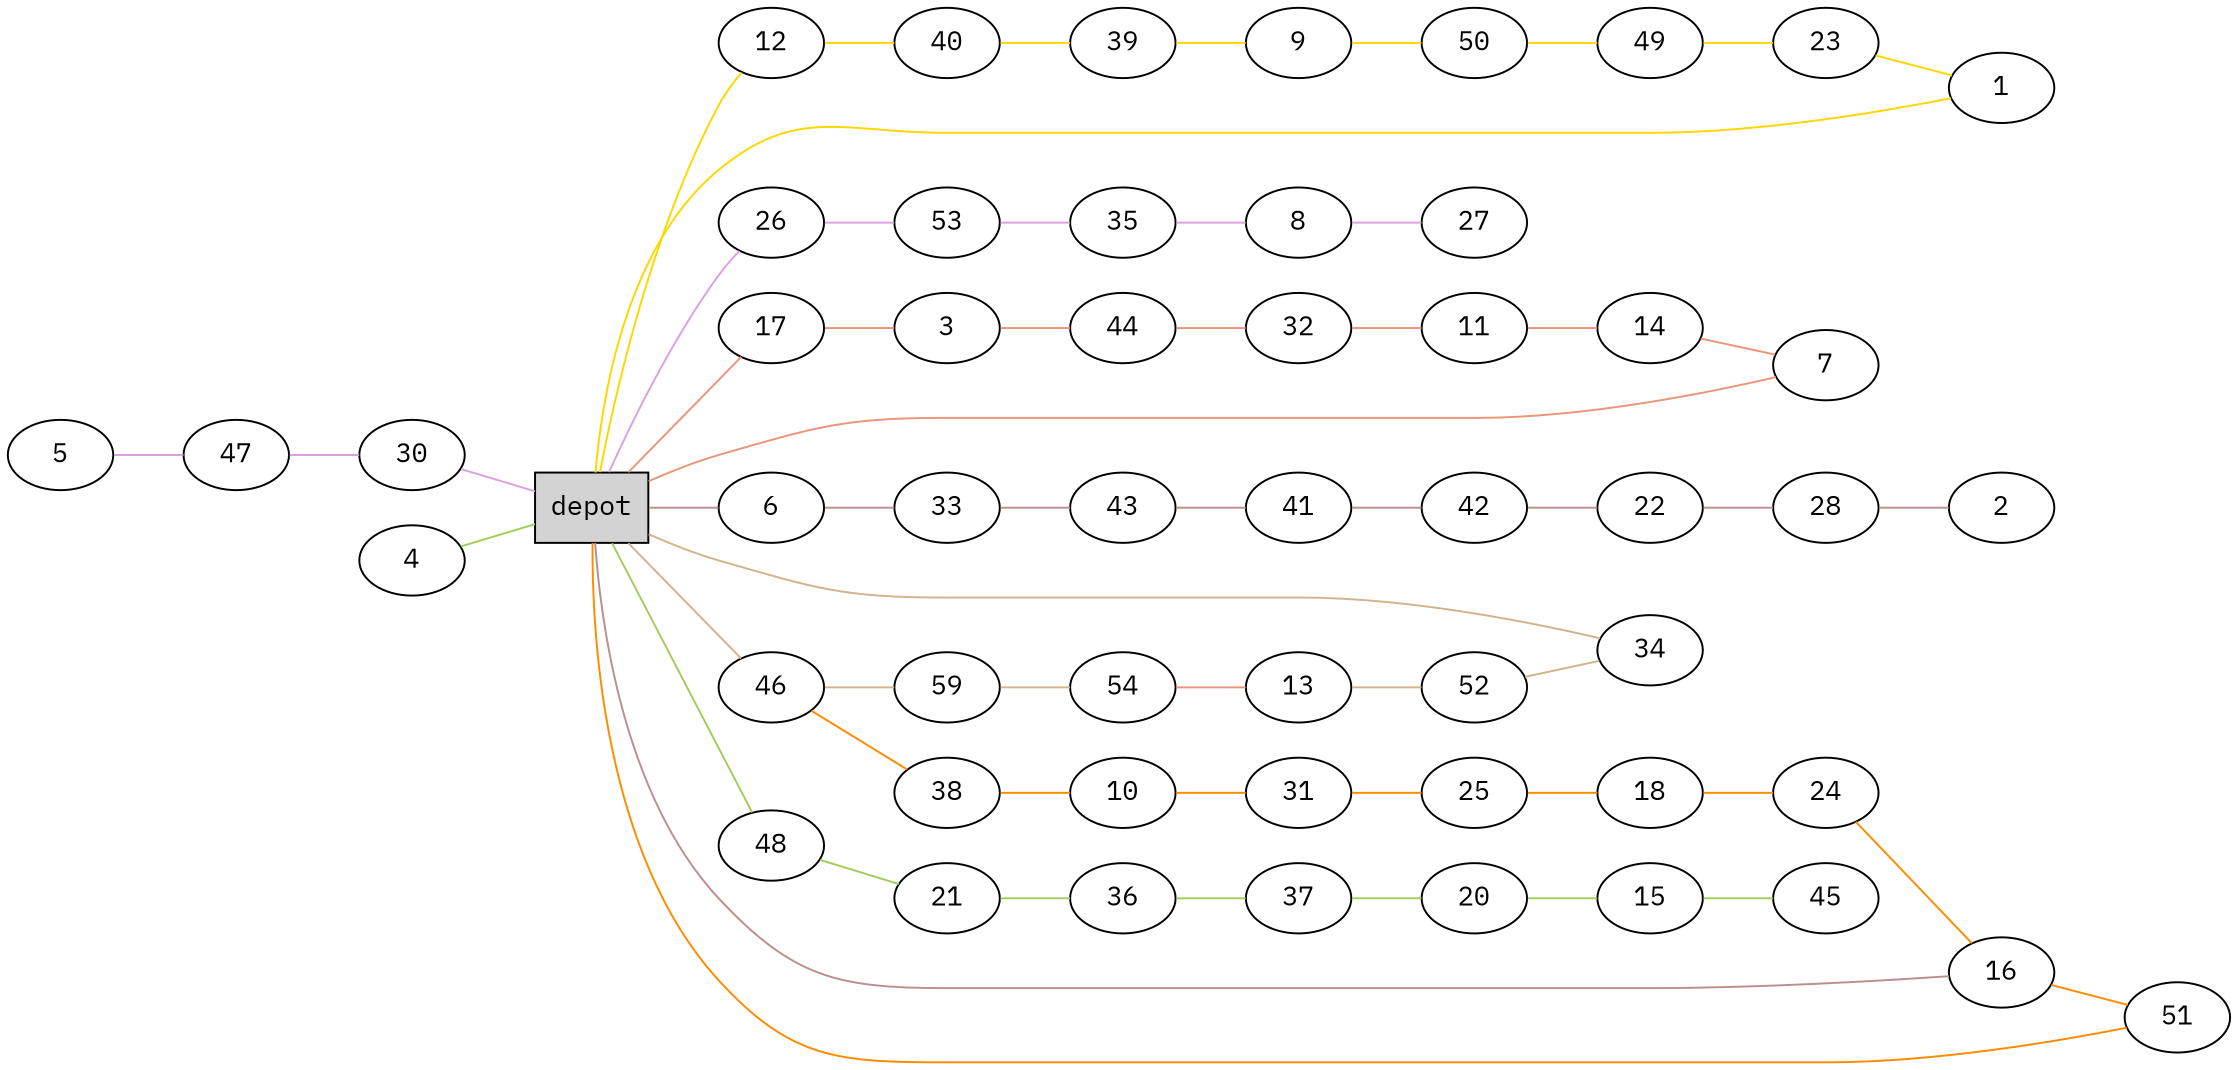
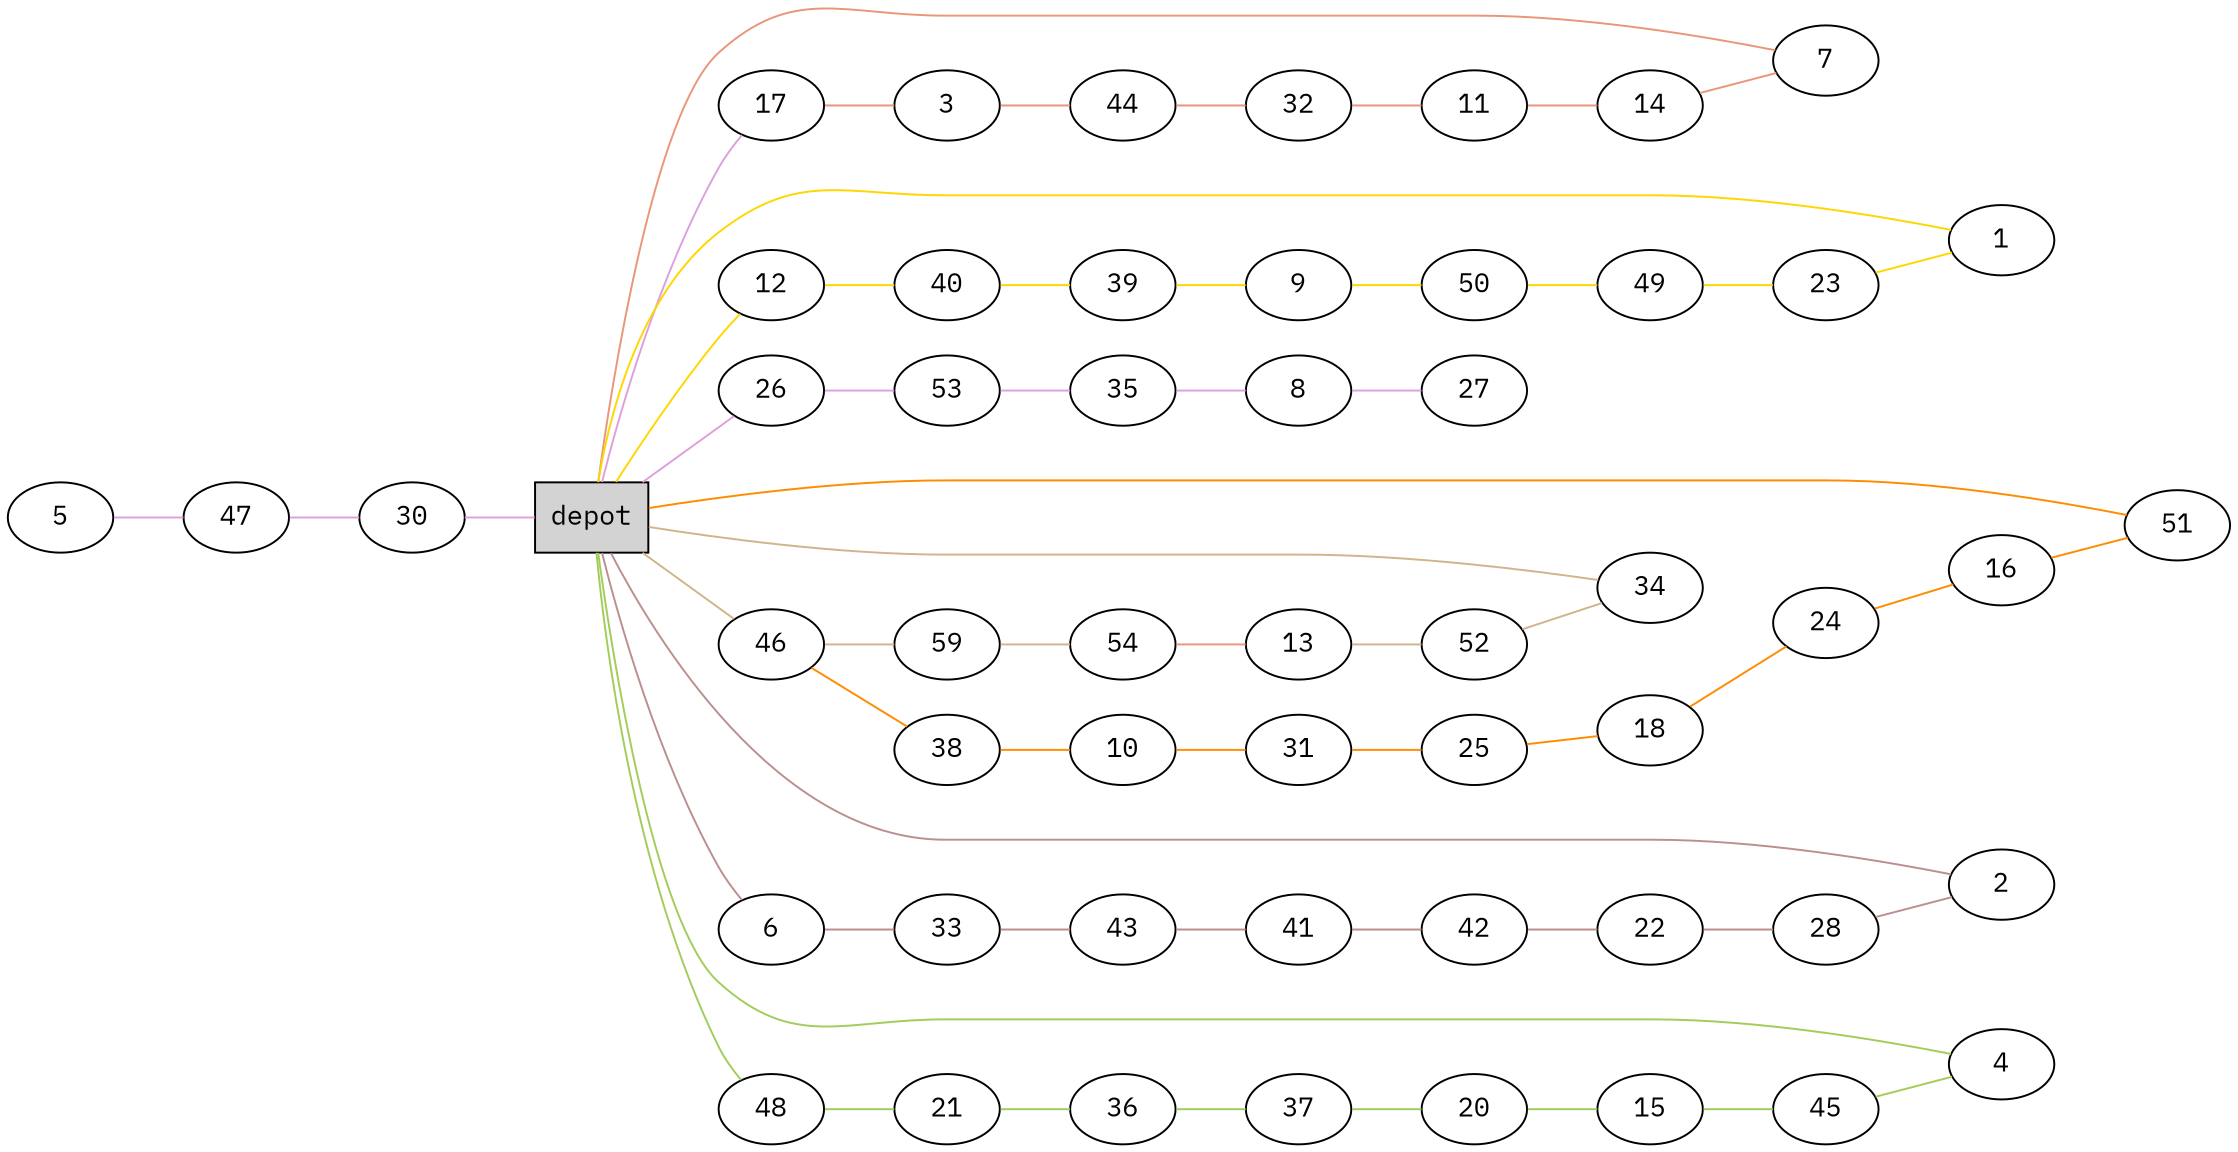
edge "17" -- "depot": color darksalmon -> plum
edge "depot" -- "16": now "depot" -- "2"
edge "4" -- "45": added
